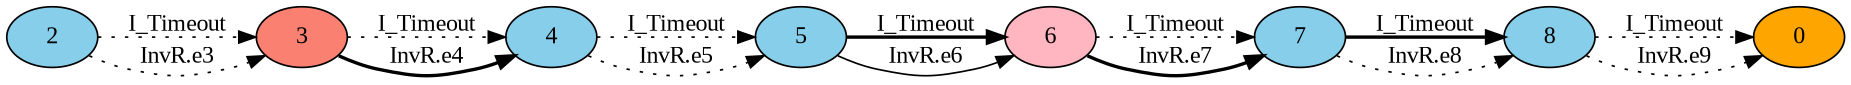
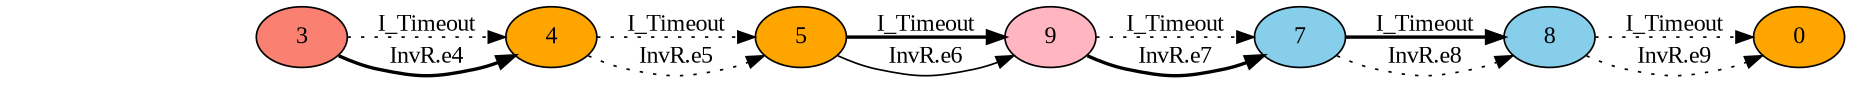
node "2": removed
node "4": fillcolor skyblue -> orange
node "5": fillcolor skyblue -> orange
node "6": label "6" -> "9"
